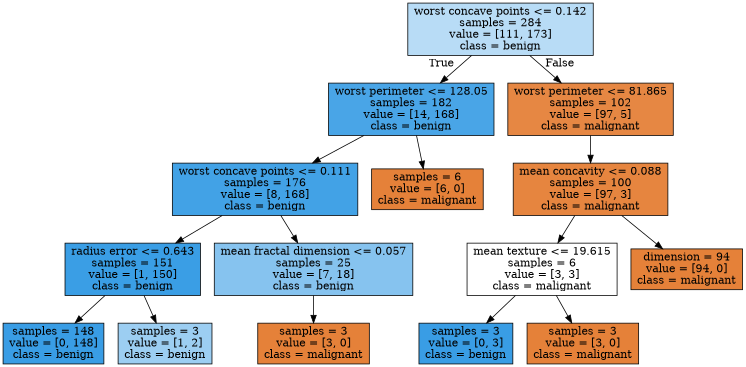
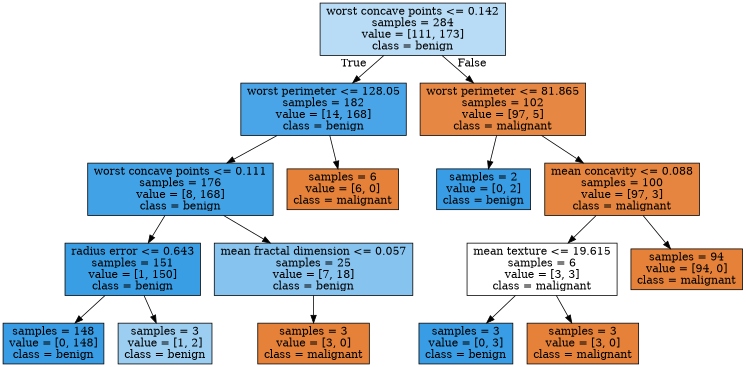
node "samples = 2 value = [0, 2] class = benign": added
node "dimension = 94 value = [94, 0] class = malignant": label "dimension = 94 value = [94, 0] class = malignant" -> "samples = 94 value = [94, 0] class = malignant"
